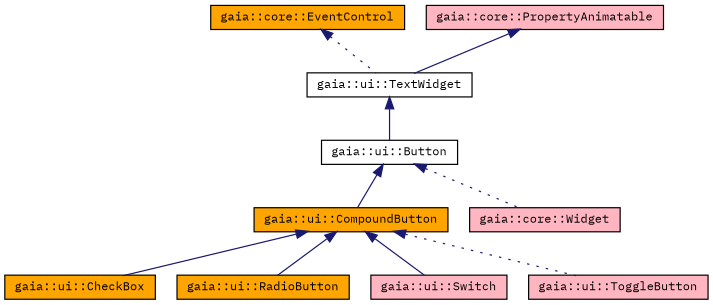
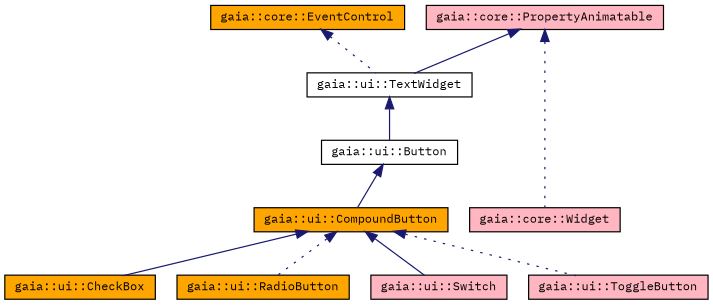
edge "gaia::core::Widget" -> "gaia::ui::Button": now "gaia::core::Widget" -> "gaia::core::PropertyAnimatable"
edge "gaia::ui::RadioButton" -> "gaia::ui::CompoundButton": style solid -> dotted
